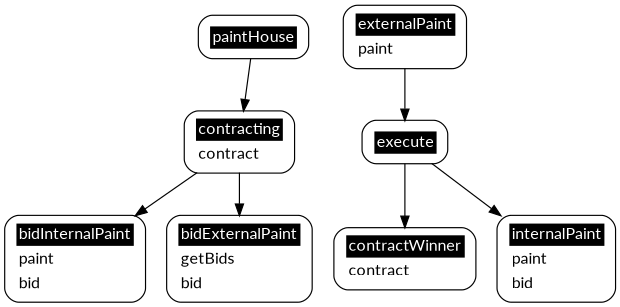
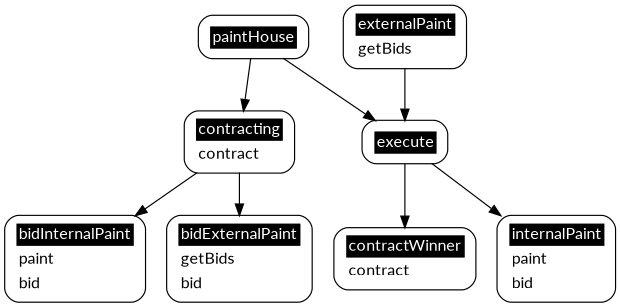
node "externalPaint": text "paint" -> "getBids"
edge "paintHouse" -> "execute": added
